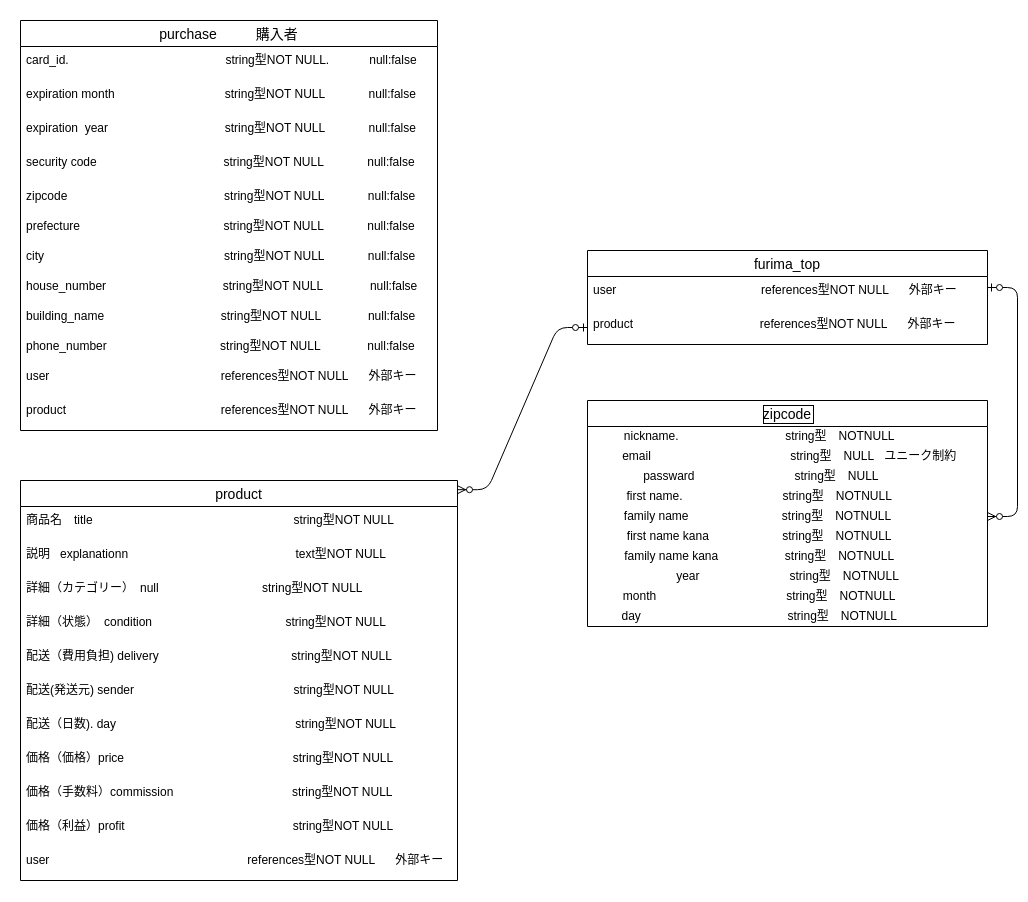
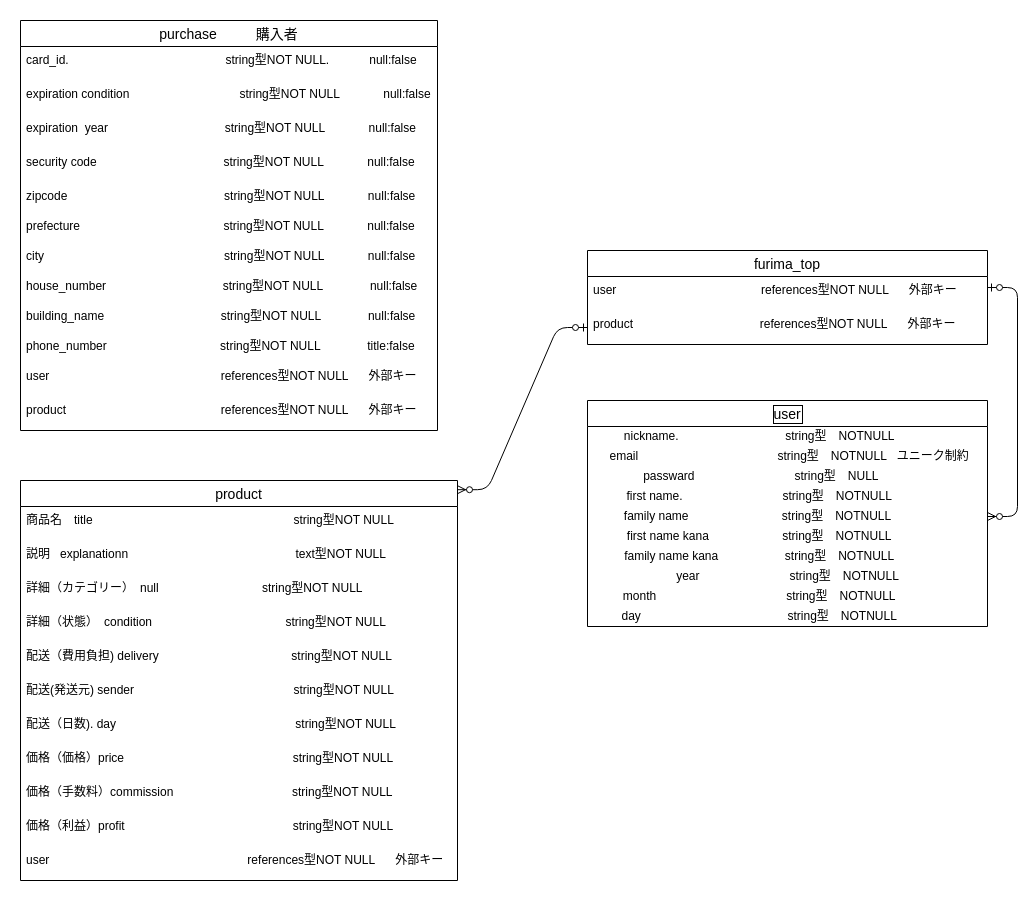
node "expiration month string型NOT NULL null:false": label "expiration month string型NOT NULL null:false" -> "expiration condition string型NOT NULL null:false"
node "phone_number string型NOT NULL null:false": label "phone_number string型NOT NULL null:false" -> "phone_number string型NOT NULL title:false"
node "zipcode": label "zipcode" -> "user"
node "email string型 NULL ユニーク制約": label "email string型 NULL ユニーク制約" -> "email string型 NOTNULL ユニーク制約"
